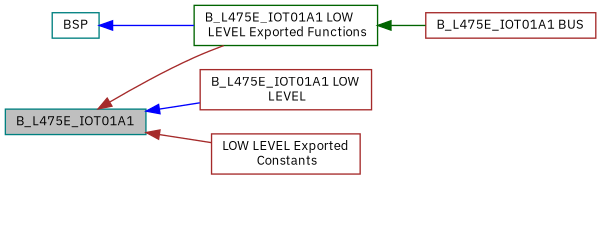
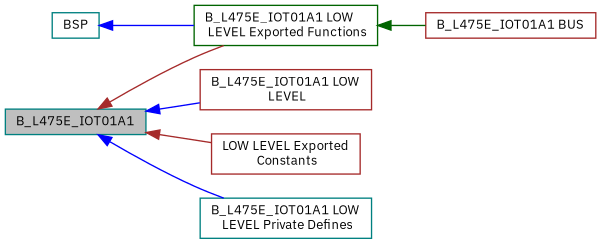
node "B_L475E_IOT01A1 LOW LEVEL Private Defines": added
